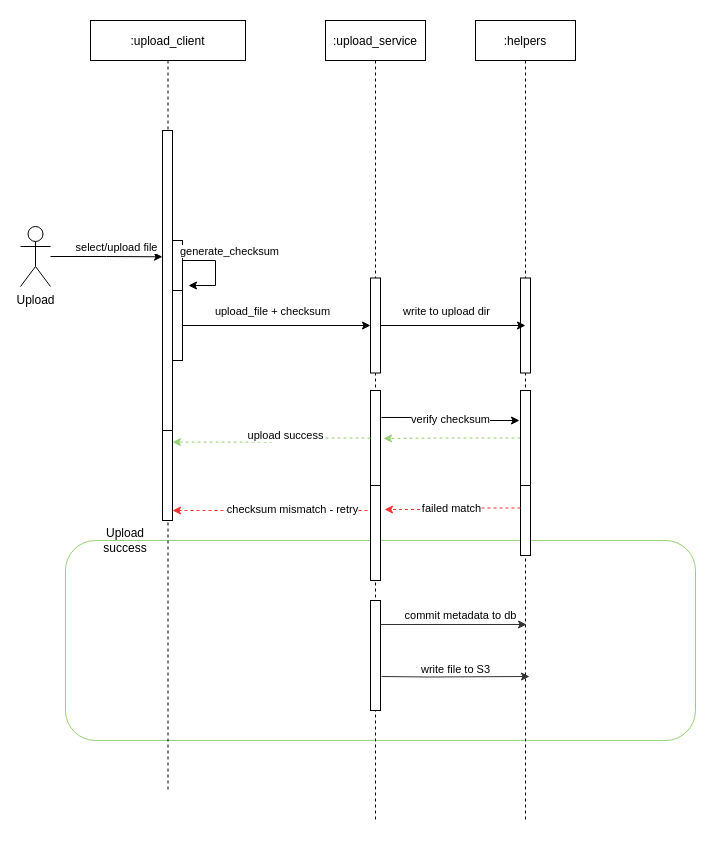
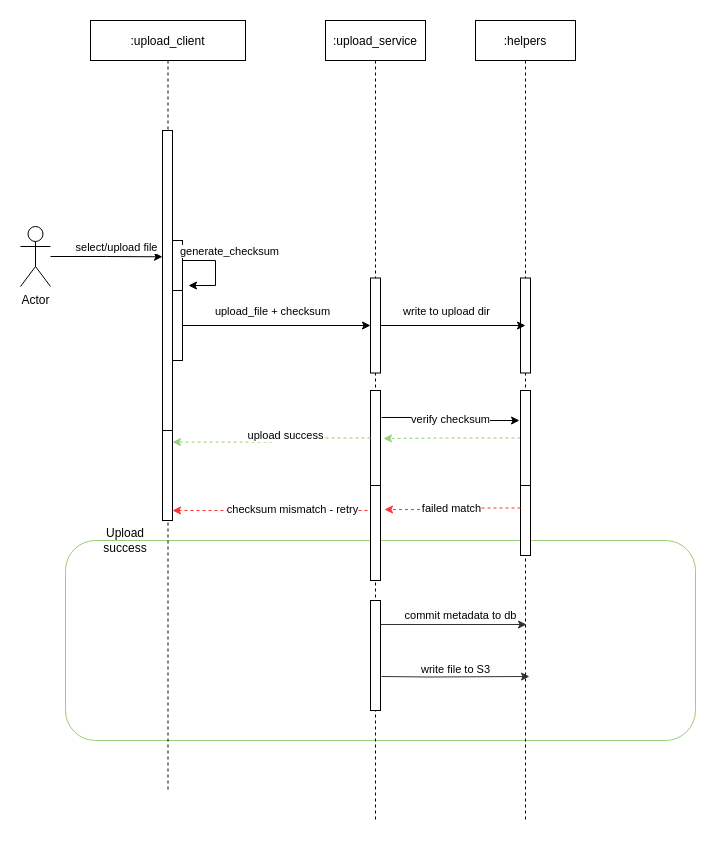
node "Upload": label "Upload" -> "Actor"
